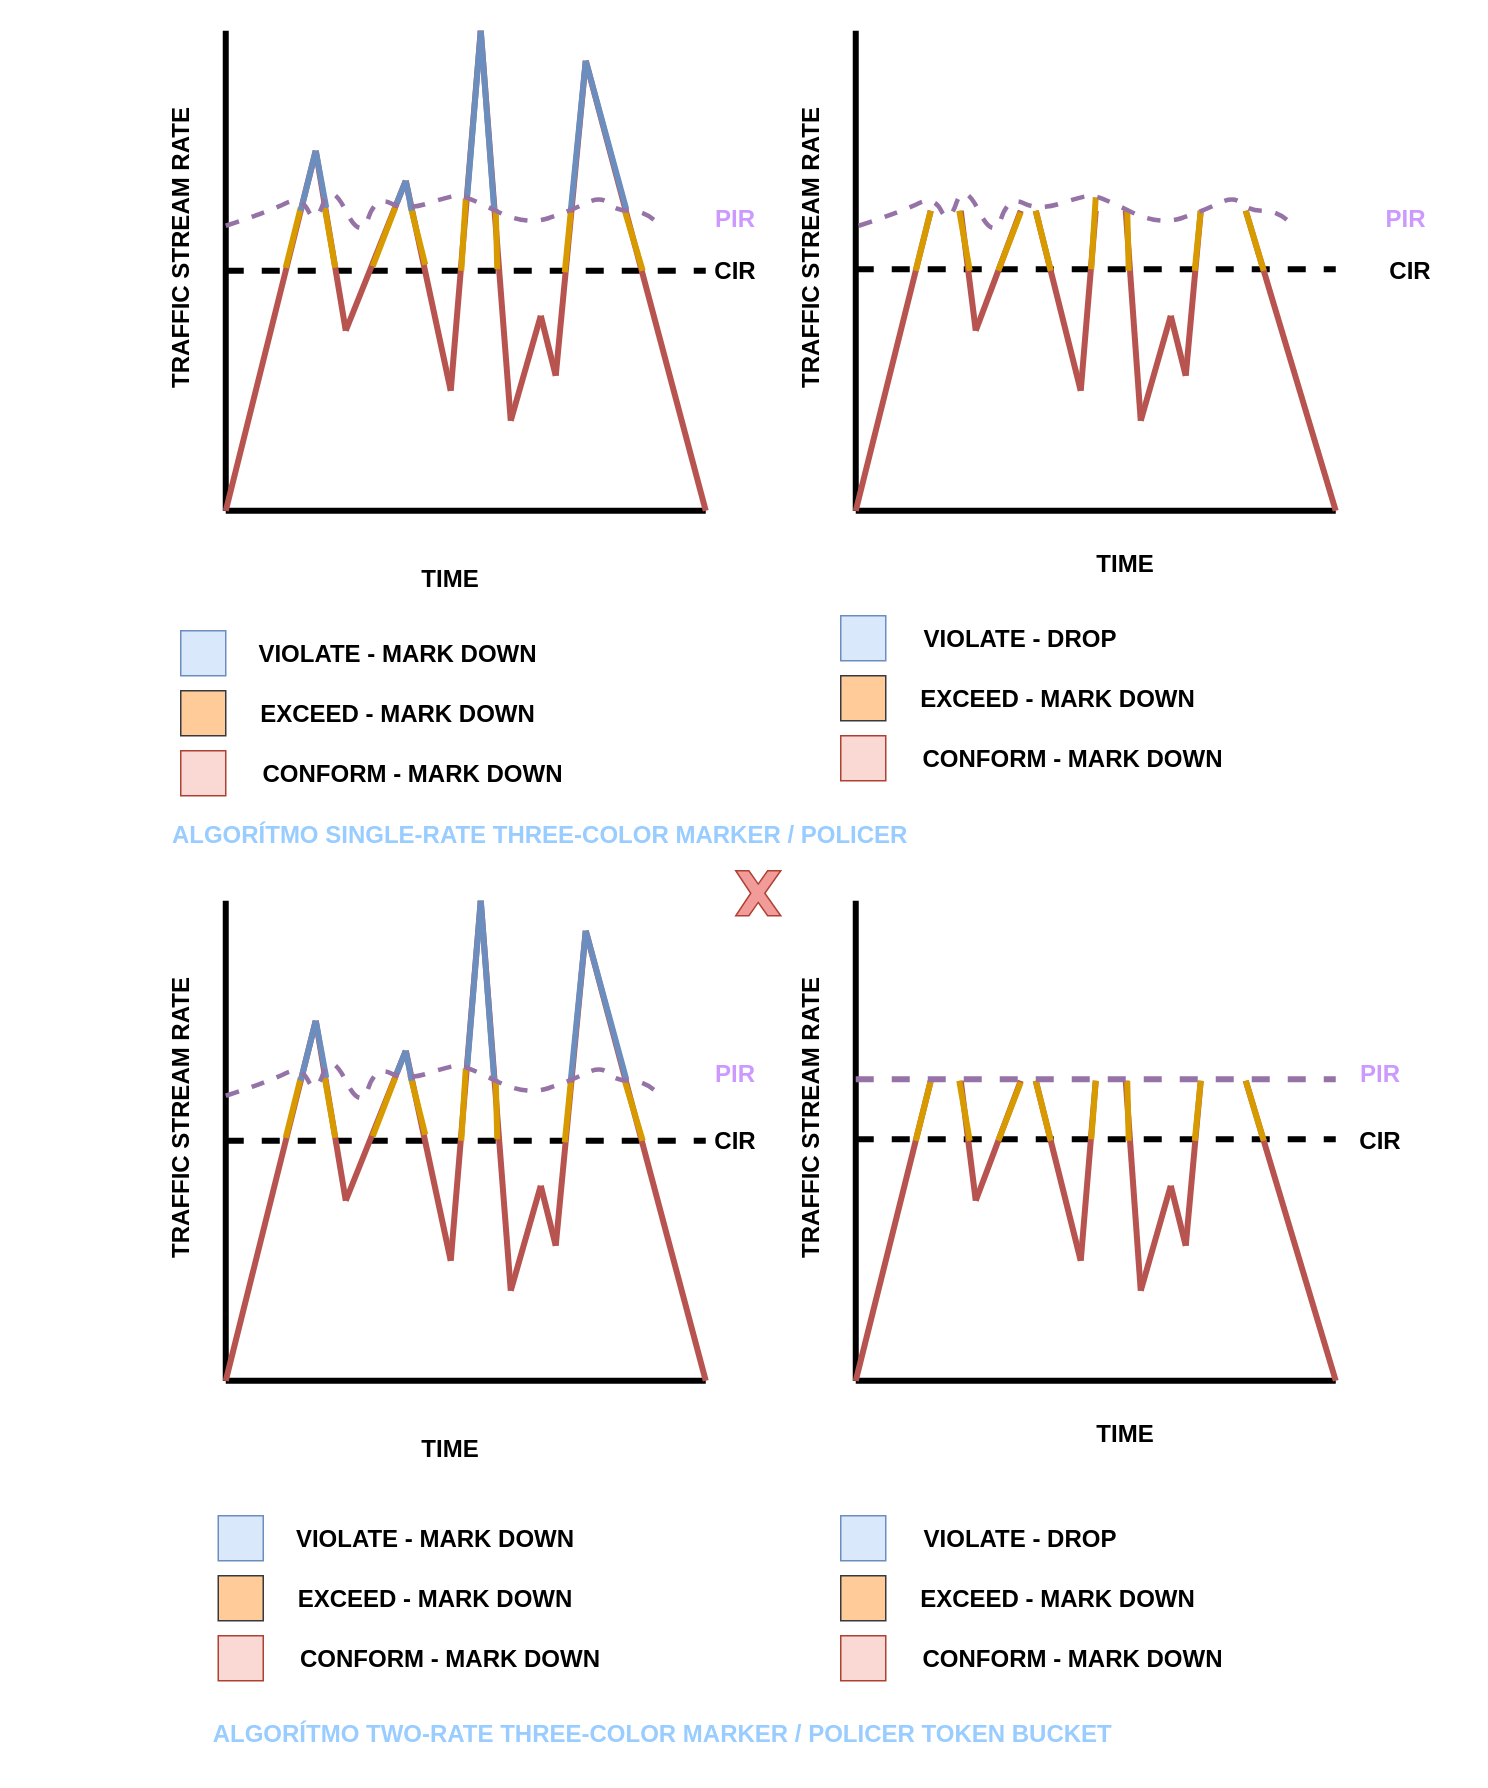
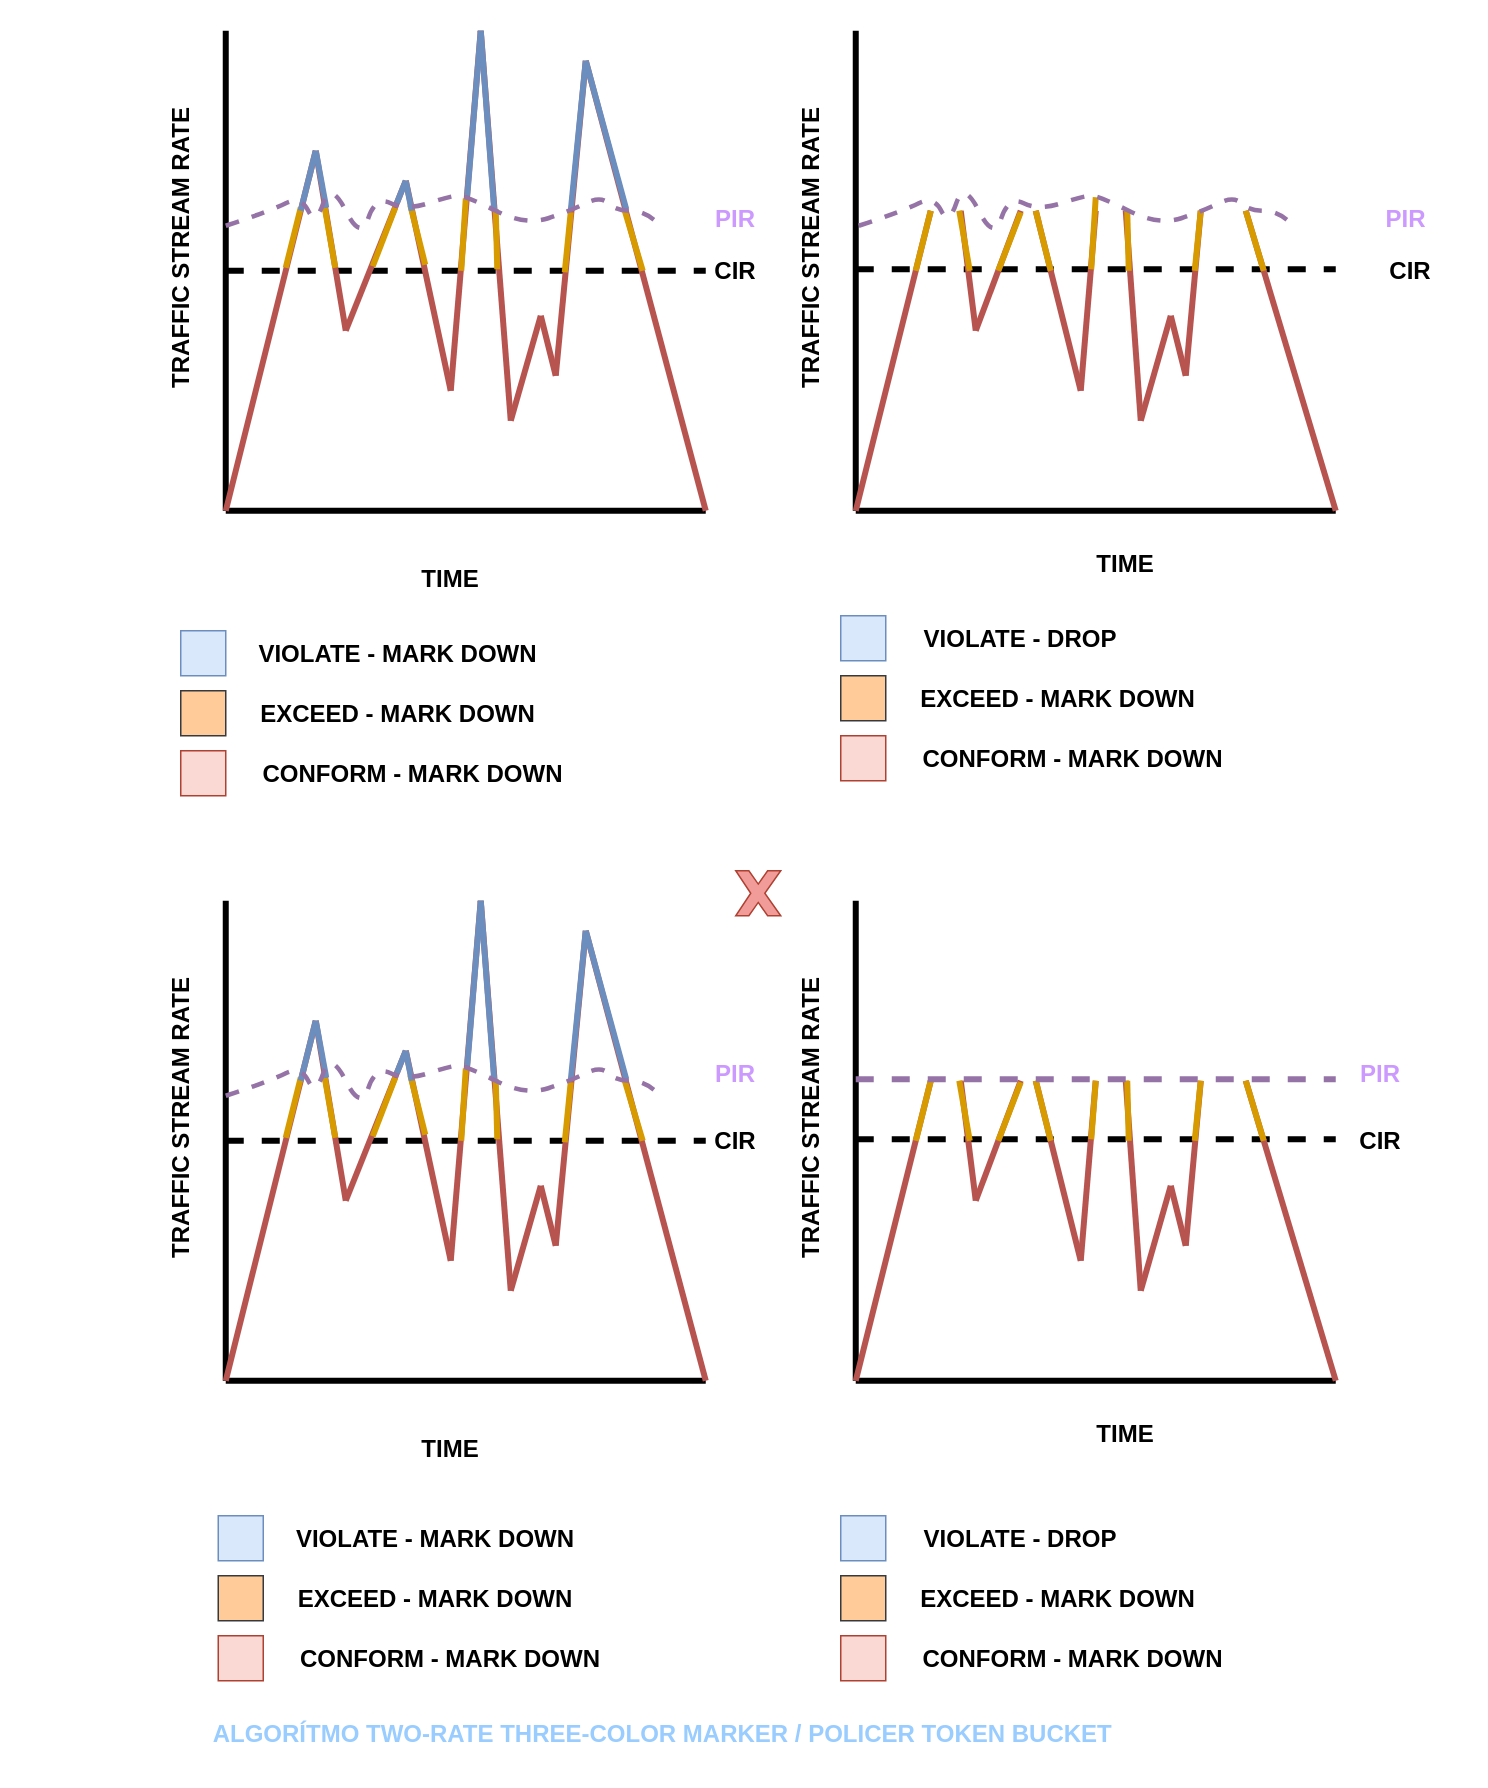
node "ALGORÍTMO SINGLE-RATE THREE-COLOR MARKER / POLICER": removed
